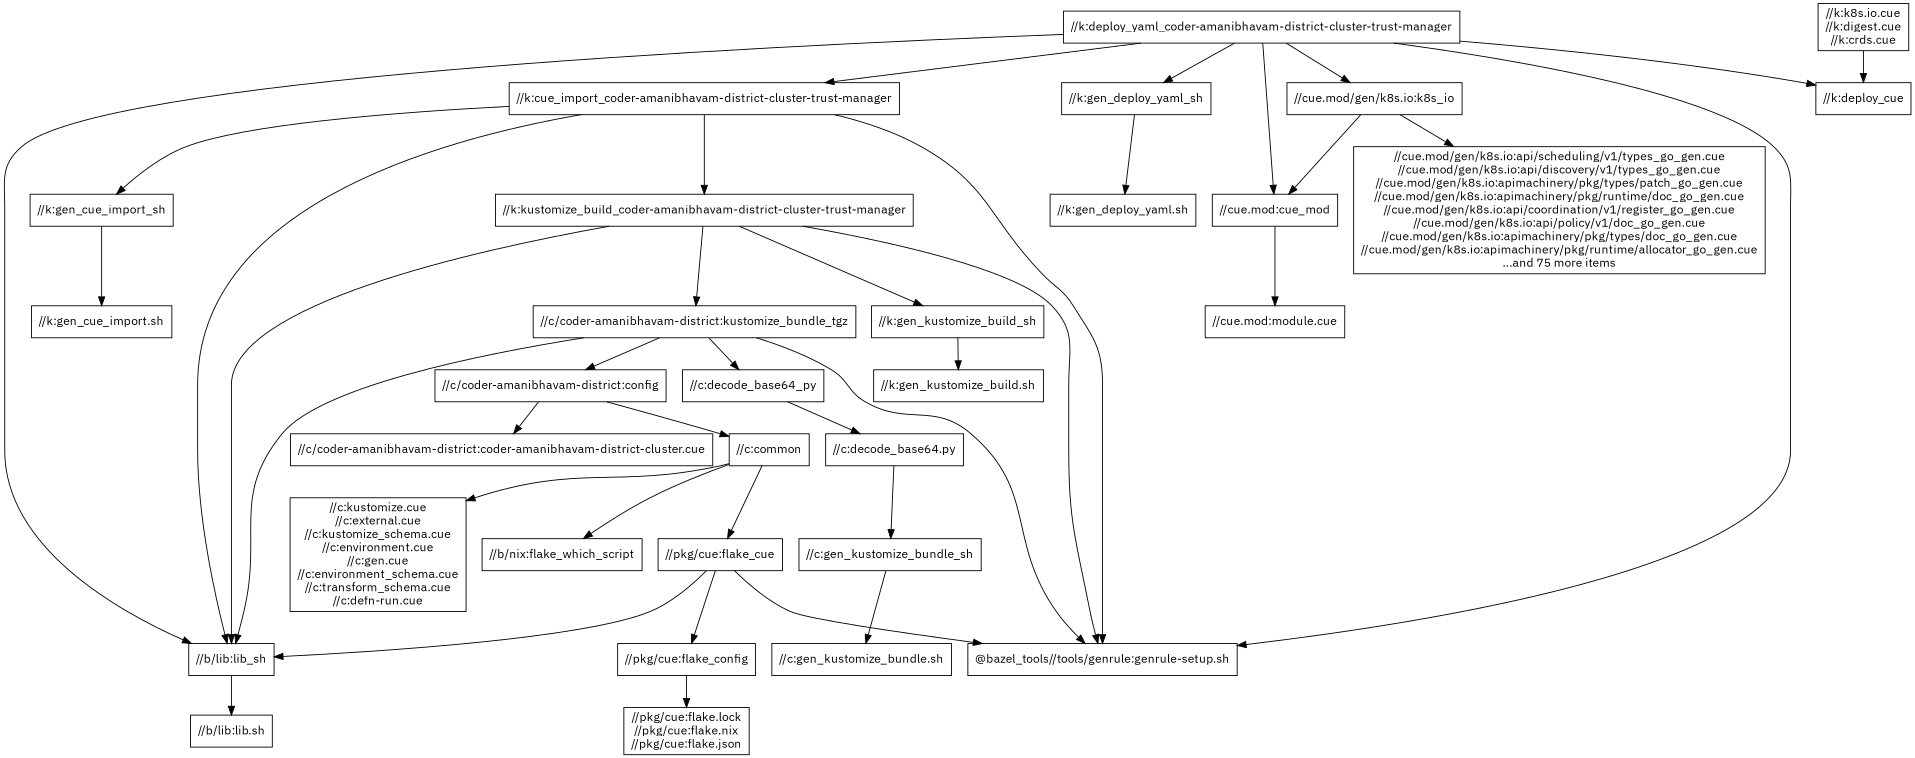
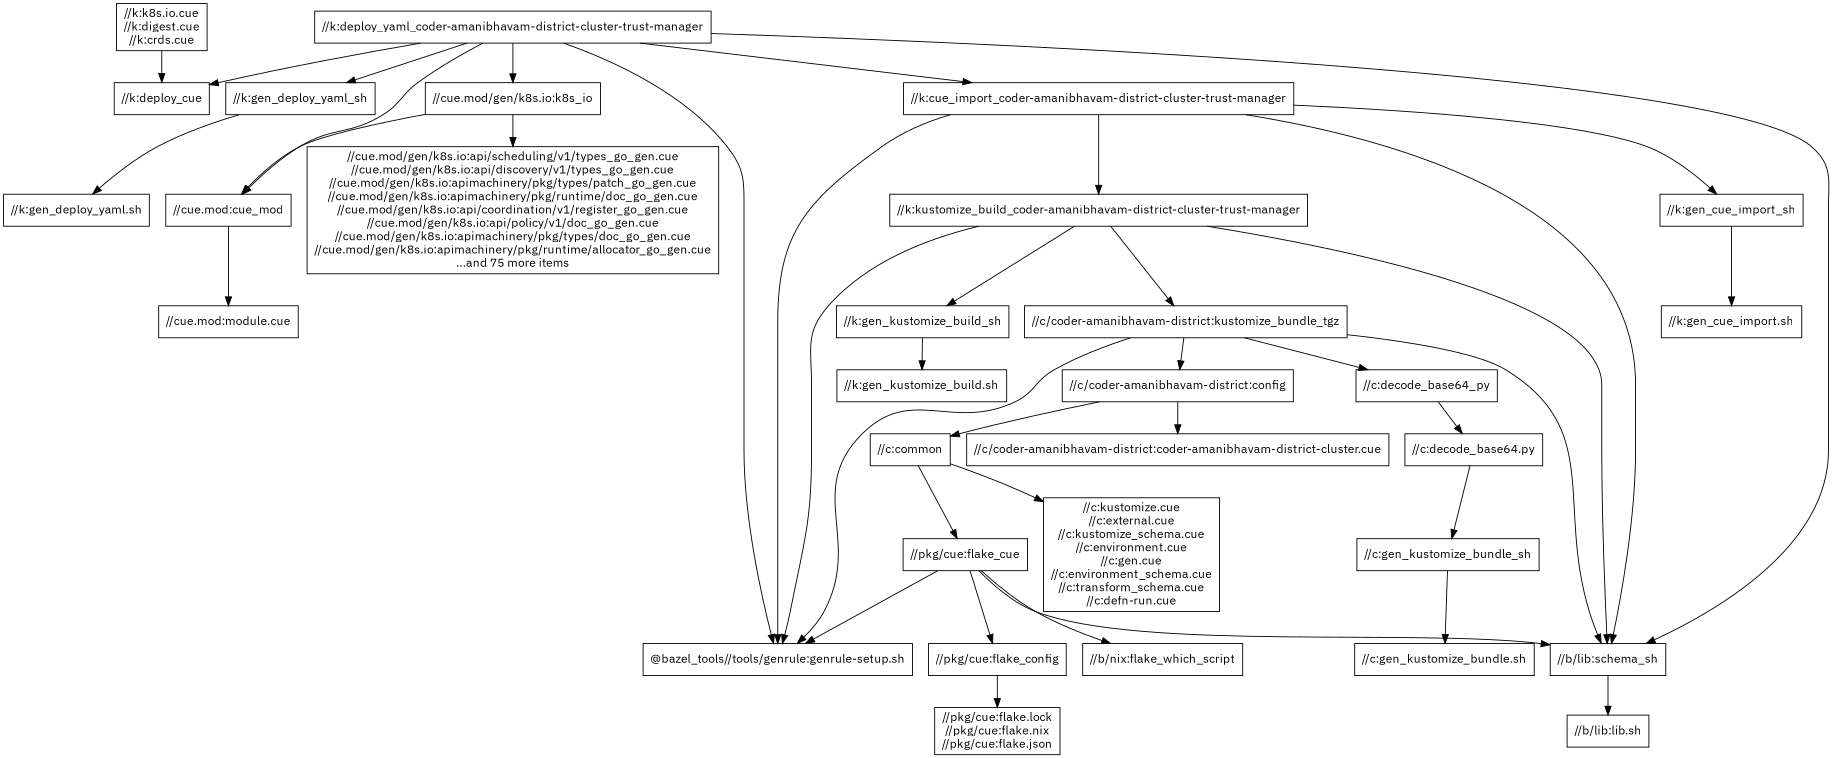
edge "//c:common" -> "//b/nix:flake_which_script": now "//pkg/cue:flake_cue" -> "//b/nix:flake_which_script"
node "//b/lib:lib_sh": label "//b/lib:lib_sh" -> "//b/lib:schema_sh"
